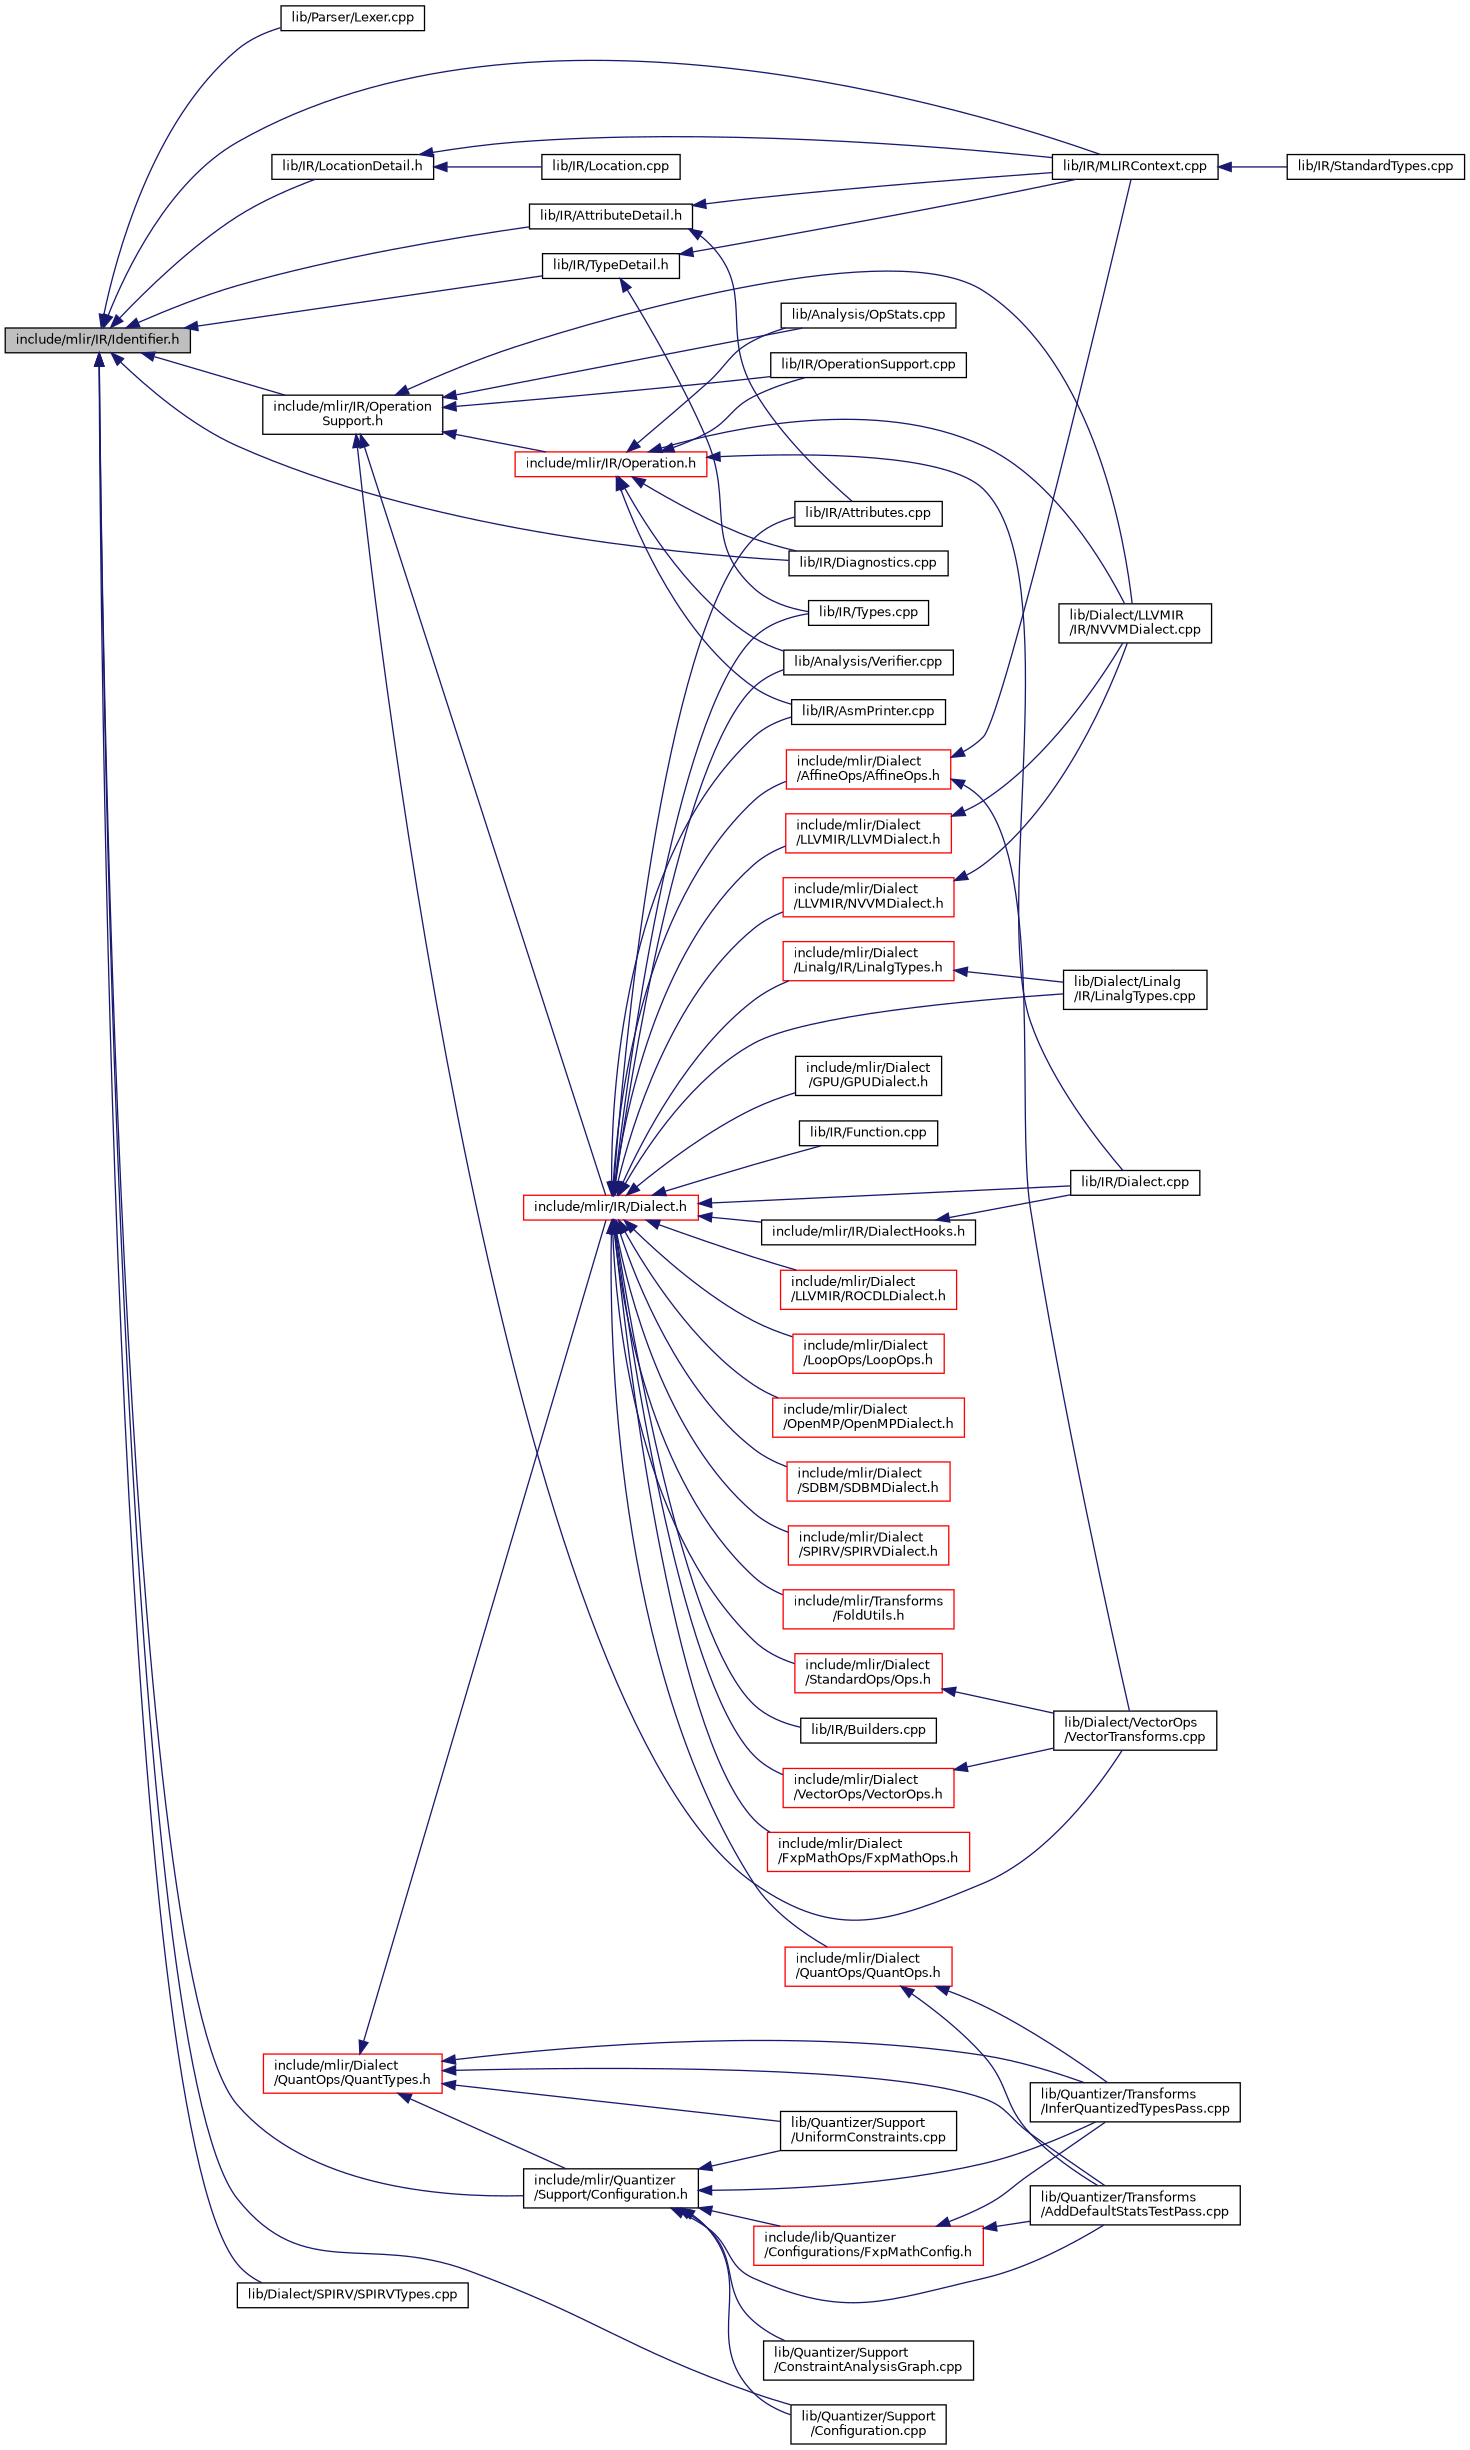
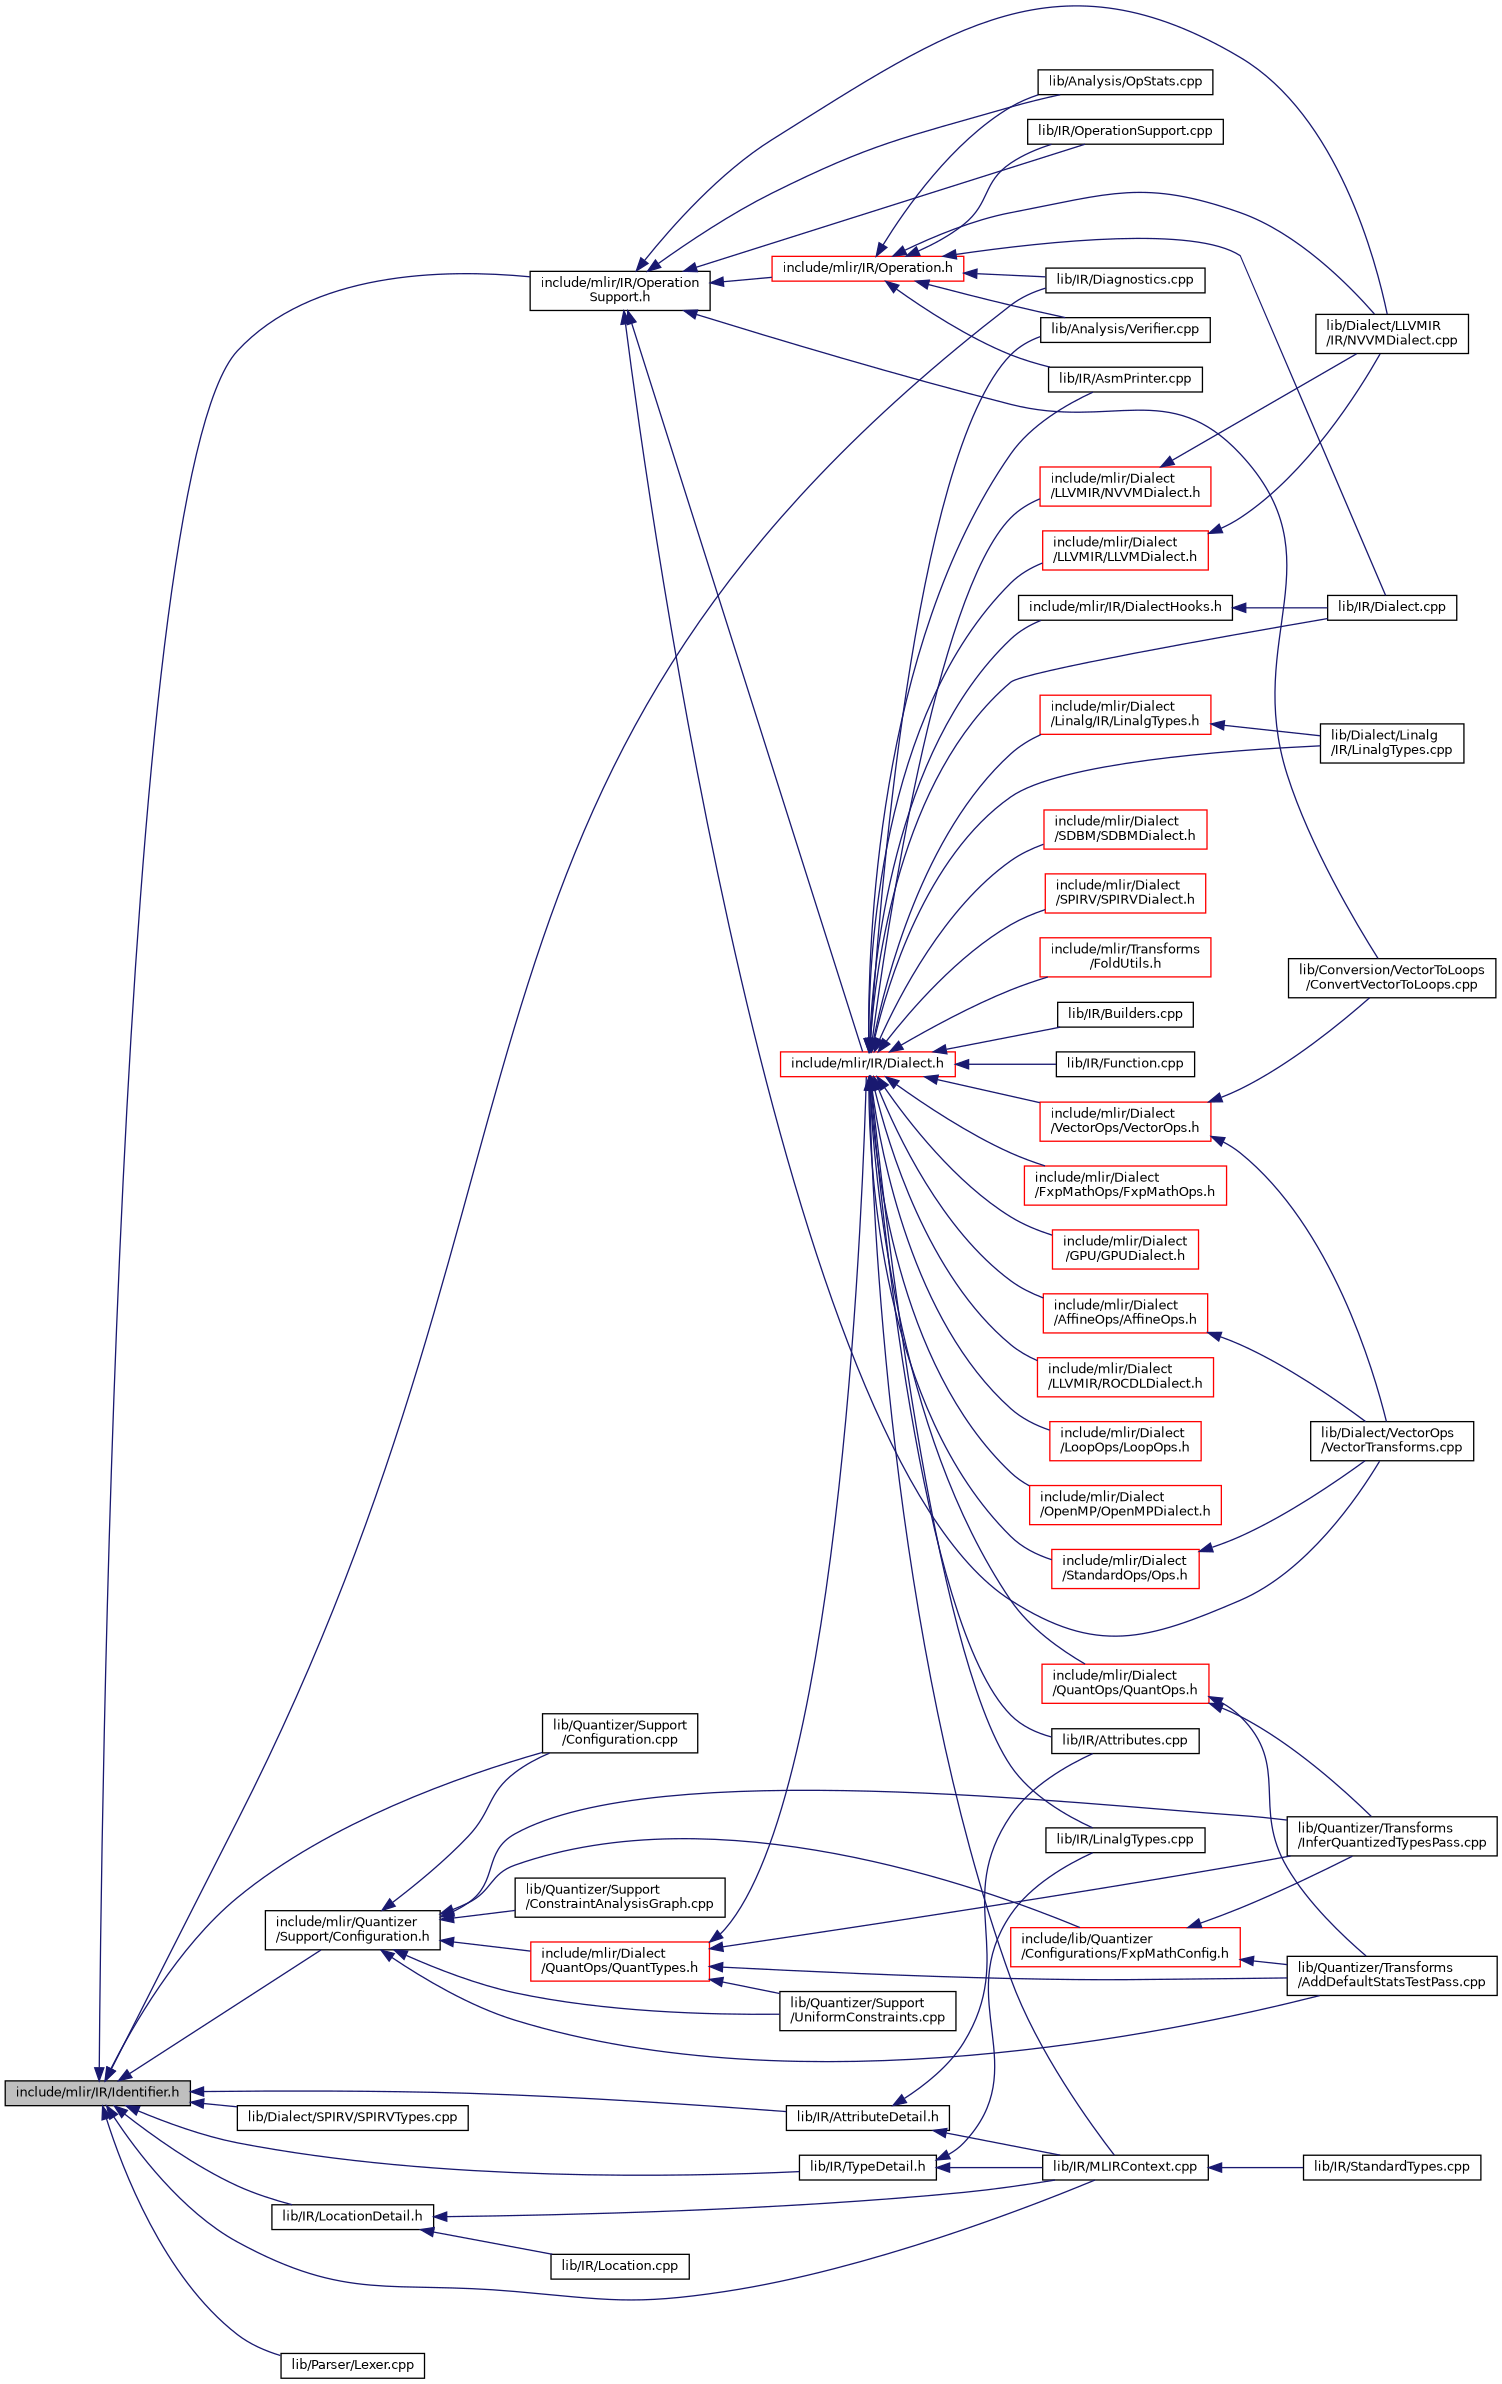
edge "lib/IR/MLIRContext.cpp" -> "include/mlir/Dialect /AffineOps/AffineOps.h": now "lib/IR/MLIRContext.cpp" -> "include/mlir/IR/Dialect.h"
node "lib/IR/Types.cpp": label "lib/IR/Types.cpp" -> "lib/IR/LinalgTypes.cpp"
node "lib/Conversion/VectorToLoops /ConvertVectorToLoops.cpp": added
node "include/mlir/Dialect /GPU/GPUDialect.h": color black -> red
edge "include/mlir/Quantizer /Support/Configuration.h" -> "include/mlir/Dialect /QuantOps/QuantTypes.h": reversed
